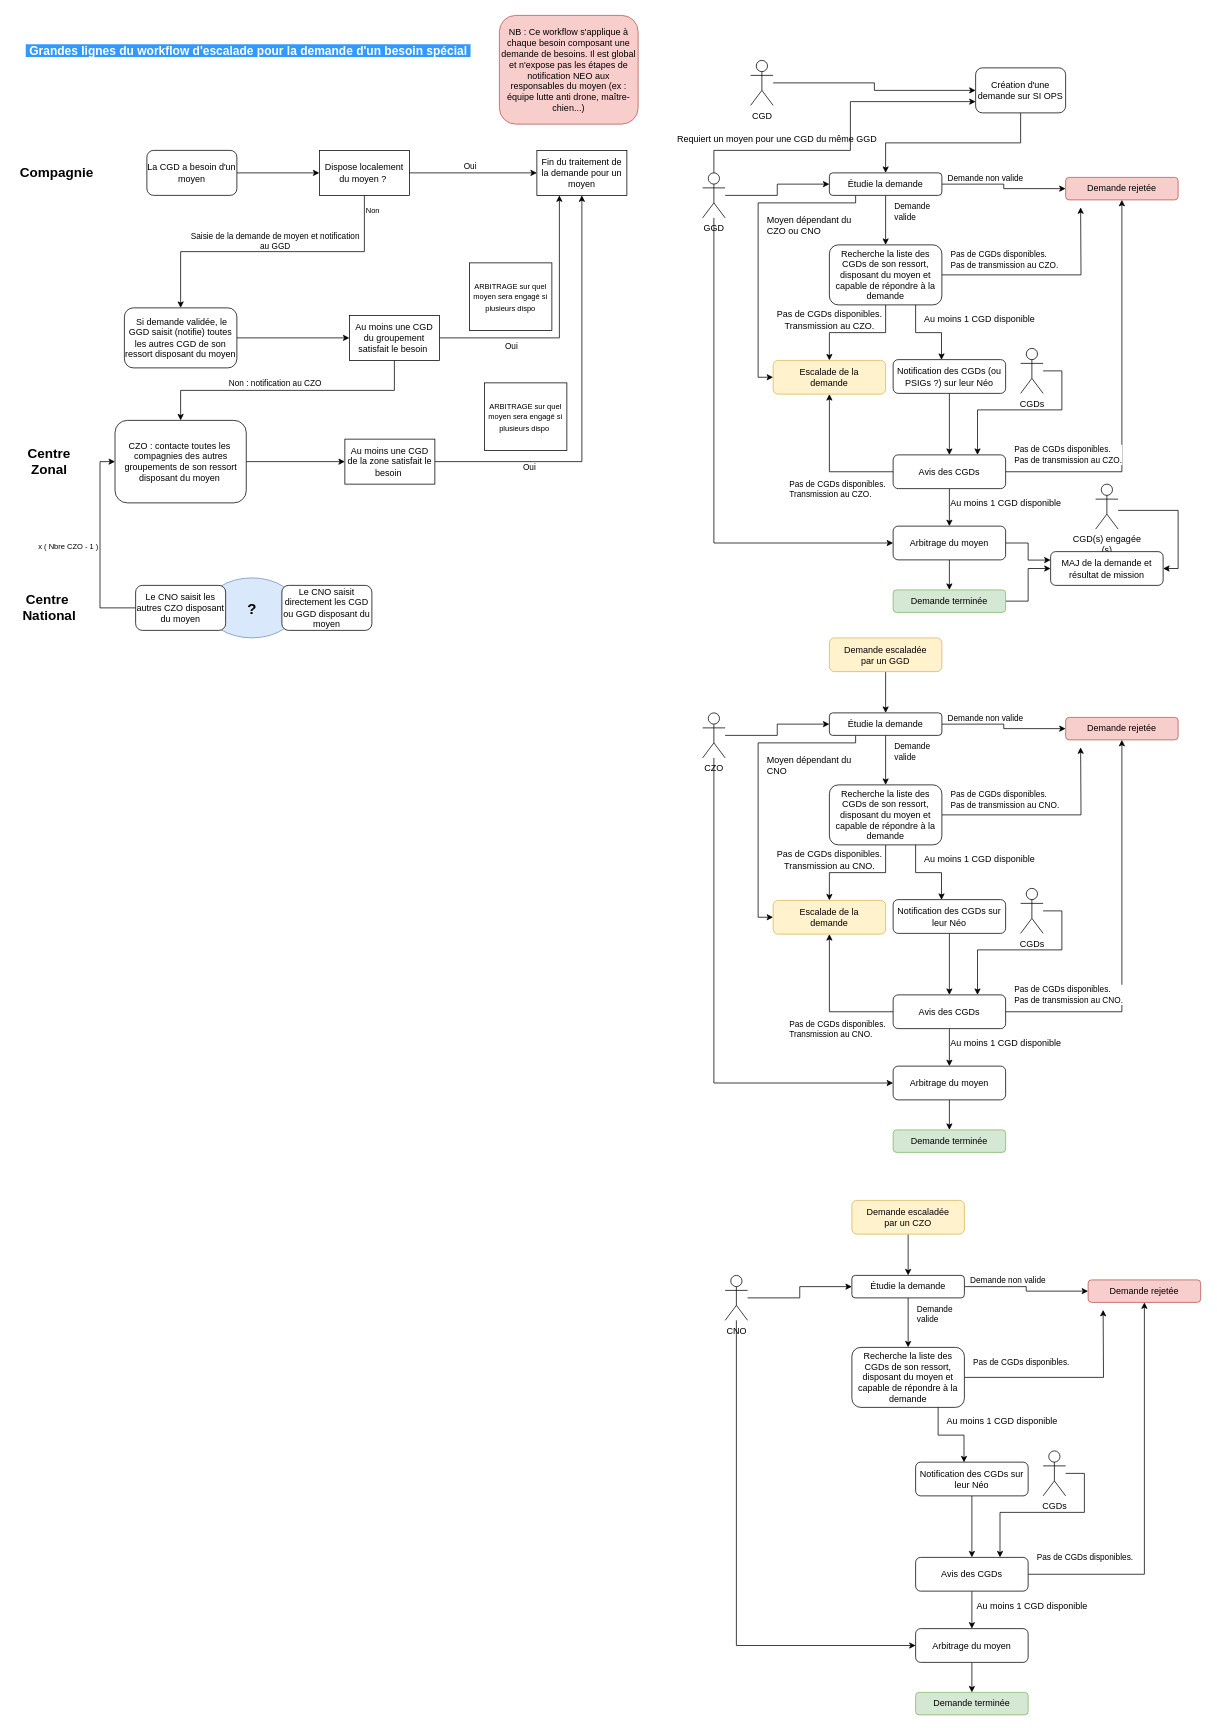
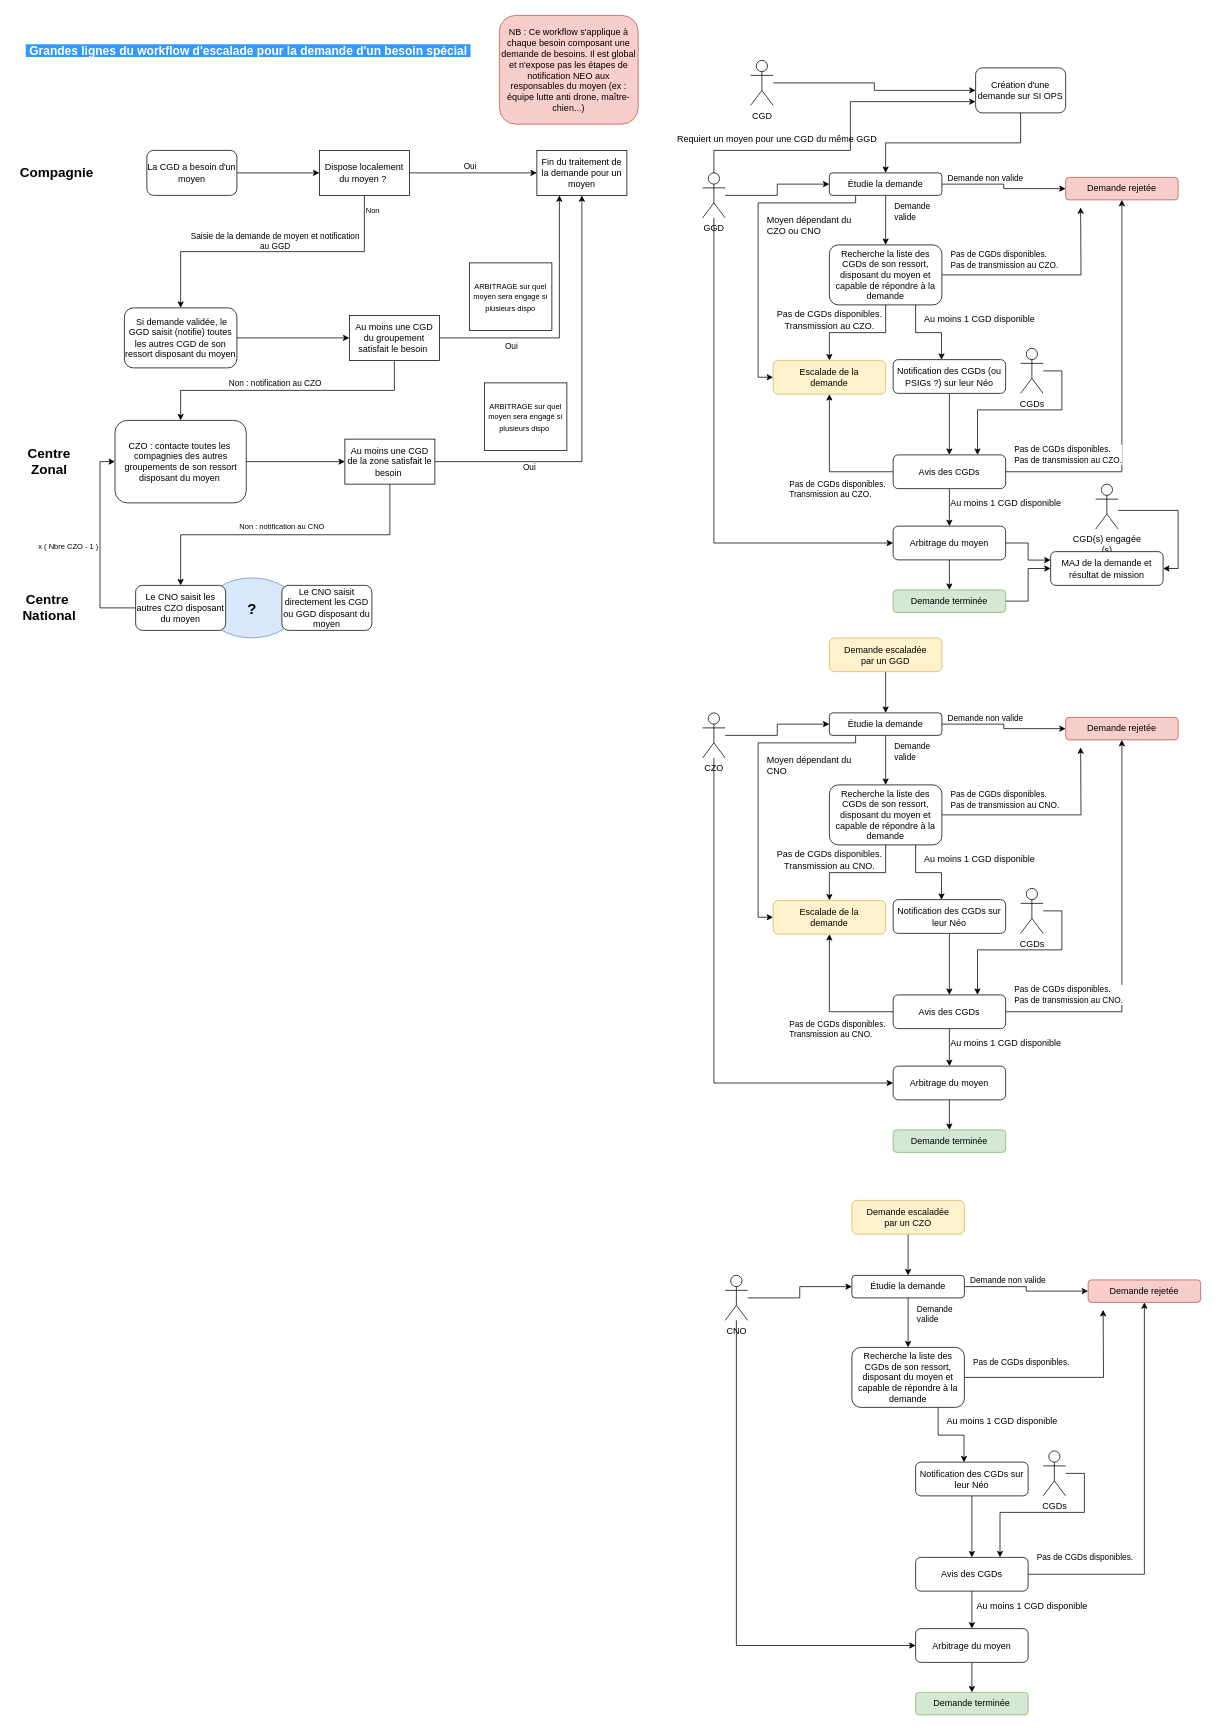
edge "Au moins une CGD de la zone satisfait le besoin" -> "Le CNO saisit les autres CZO disposant du moyen": added, label "Non : notification au CNO"
